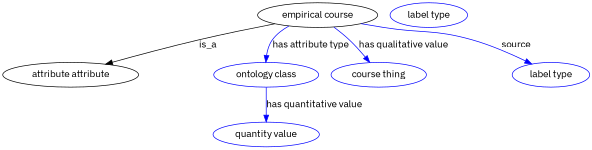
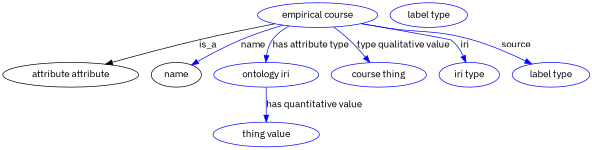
node "empirical course": color black -> blue
edge "empirical course" -> "course thing": label "has qualitative value" -> "type qualitative value"
node "name": added
node "ontology class": label "ontology class" -> "ontology iri"
node "iri type": added
node "quantity value": label "quantity value" -> "thing value"
